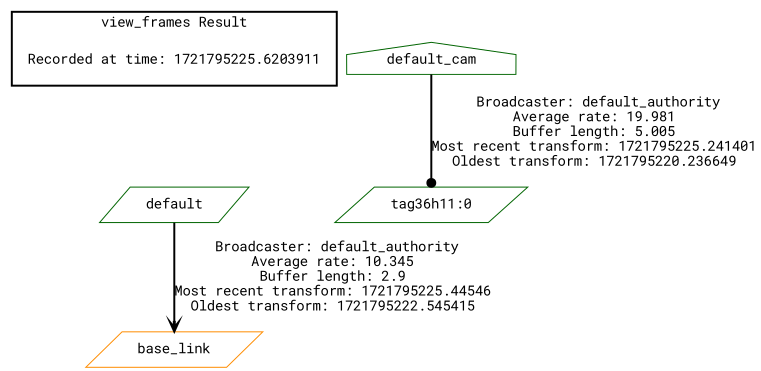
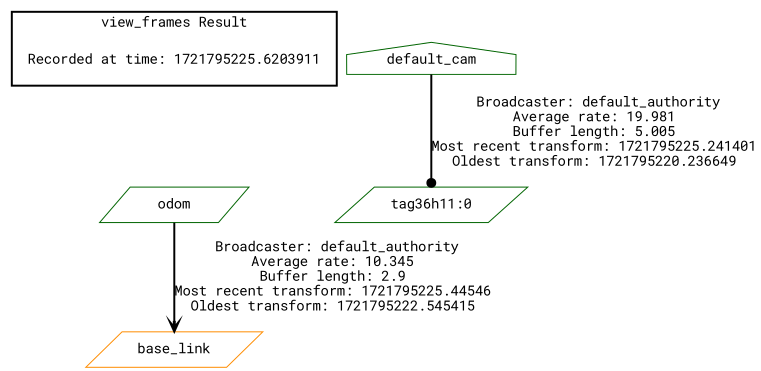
node "default": label "default" -> "odom"
